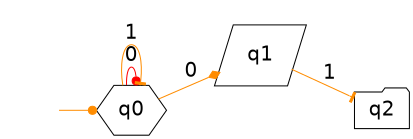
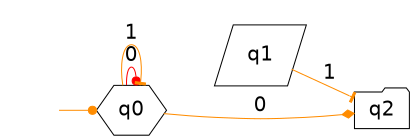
edge "q0" -> "q1": now "q0" -> "q2"
